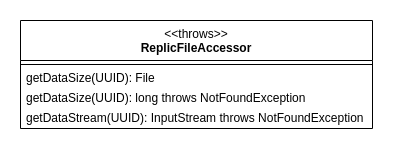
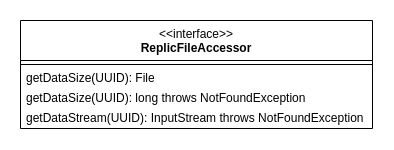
node "<<throws>> ReplicFileAccessor": label "<<throws>> ReplicFileAccessor" -> "<<interface>> ReplicFileAccessor"
